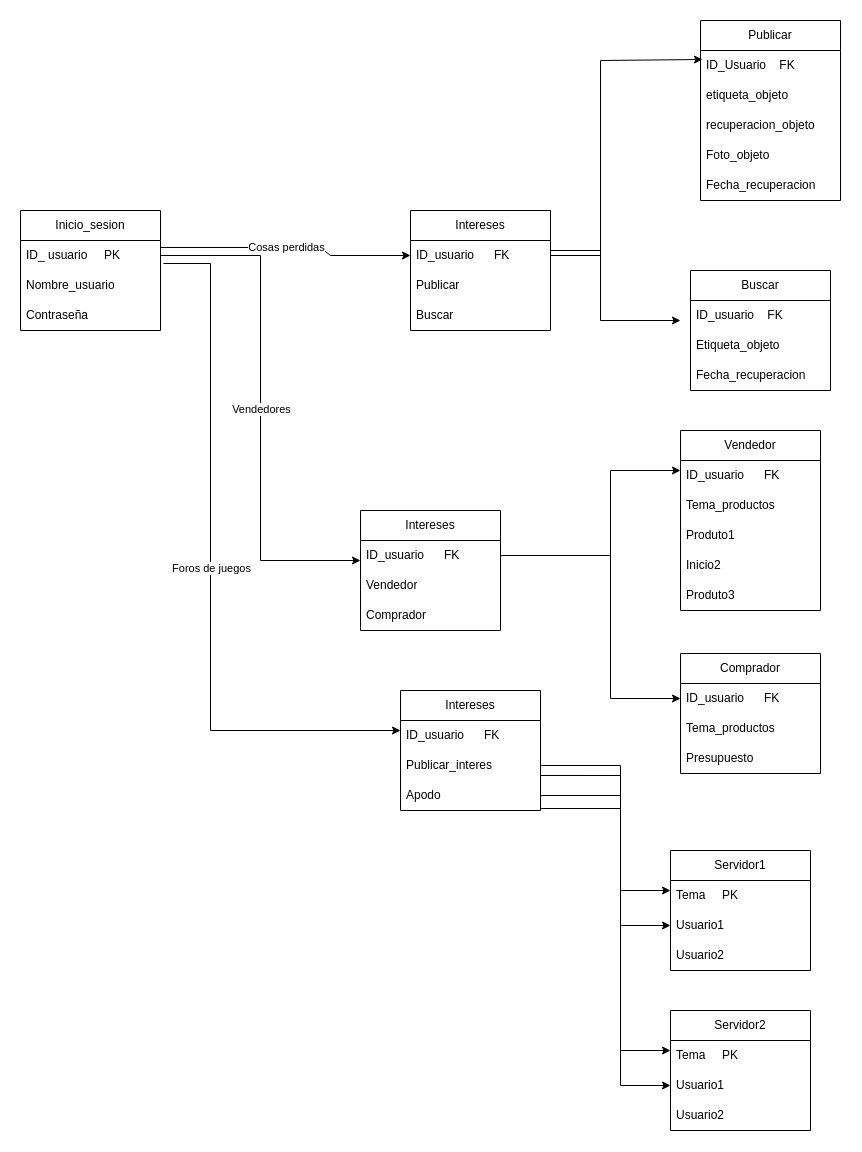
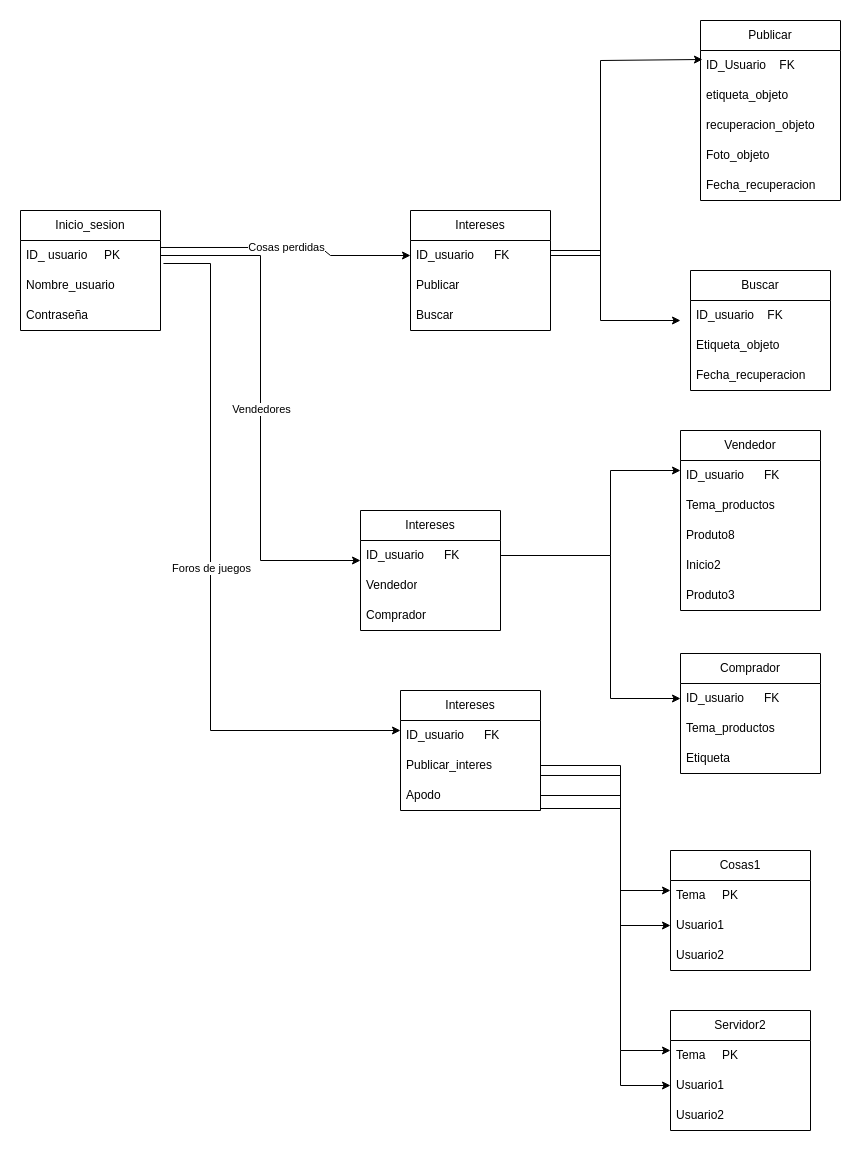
node "Produto1": label "Produto1" -> "Produto8"
node "Presupuesto": label "Presupuesto" -> "Etiqueta"
node "Servidor1": label "Servidor1" -> "Cosas1"
